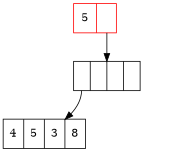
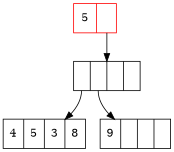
node "9": added
